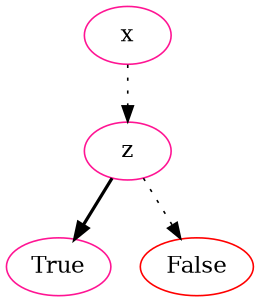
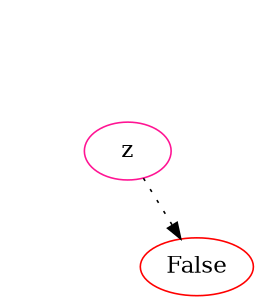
node "x": removed
node "True": removed
